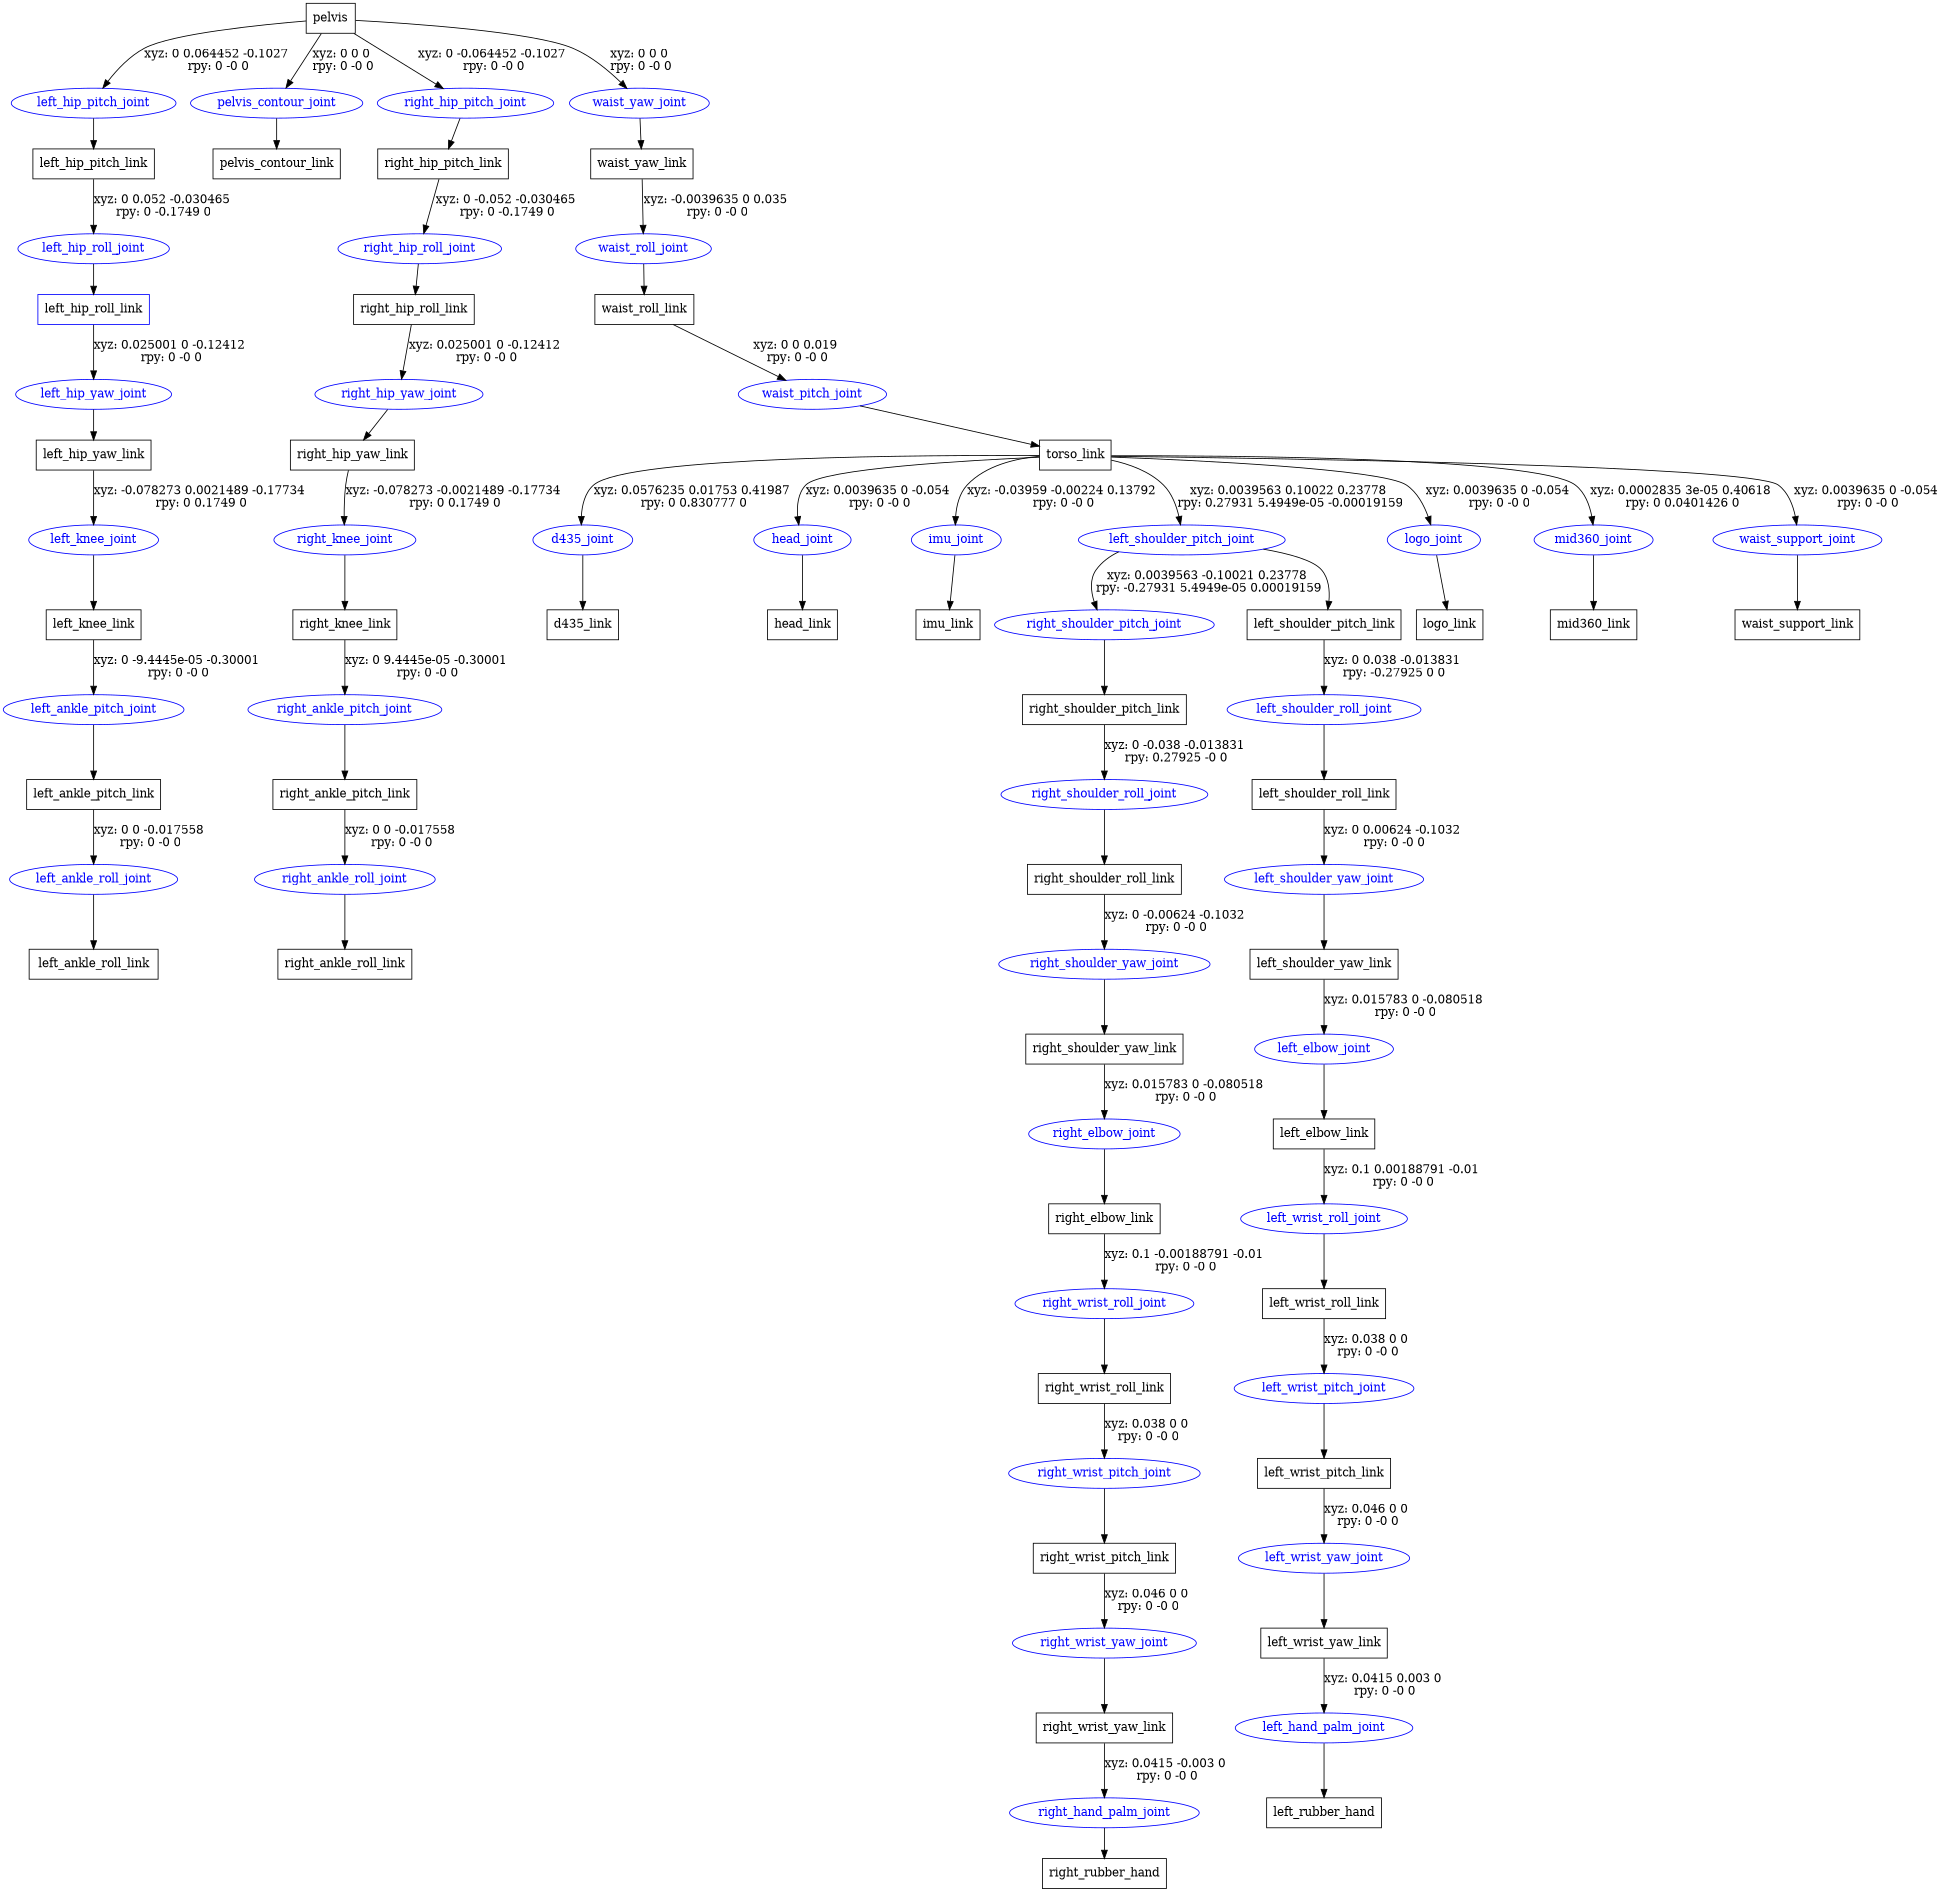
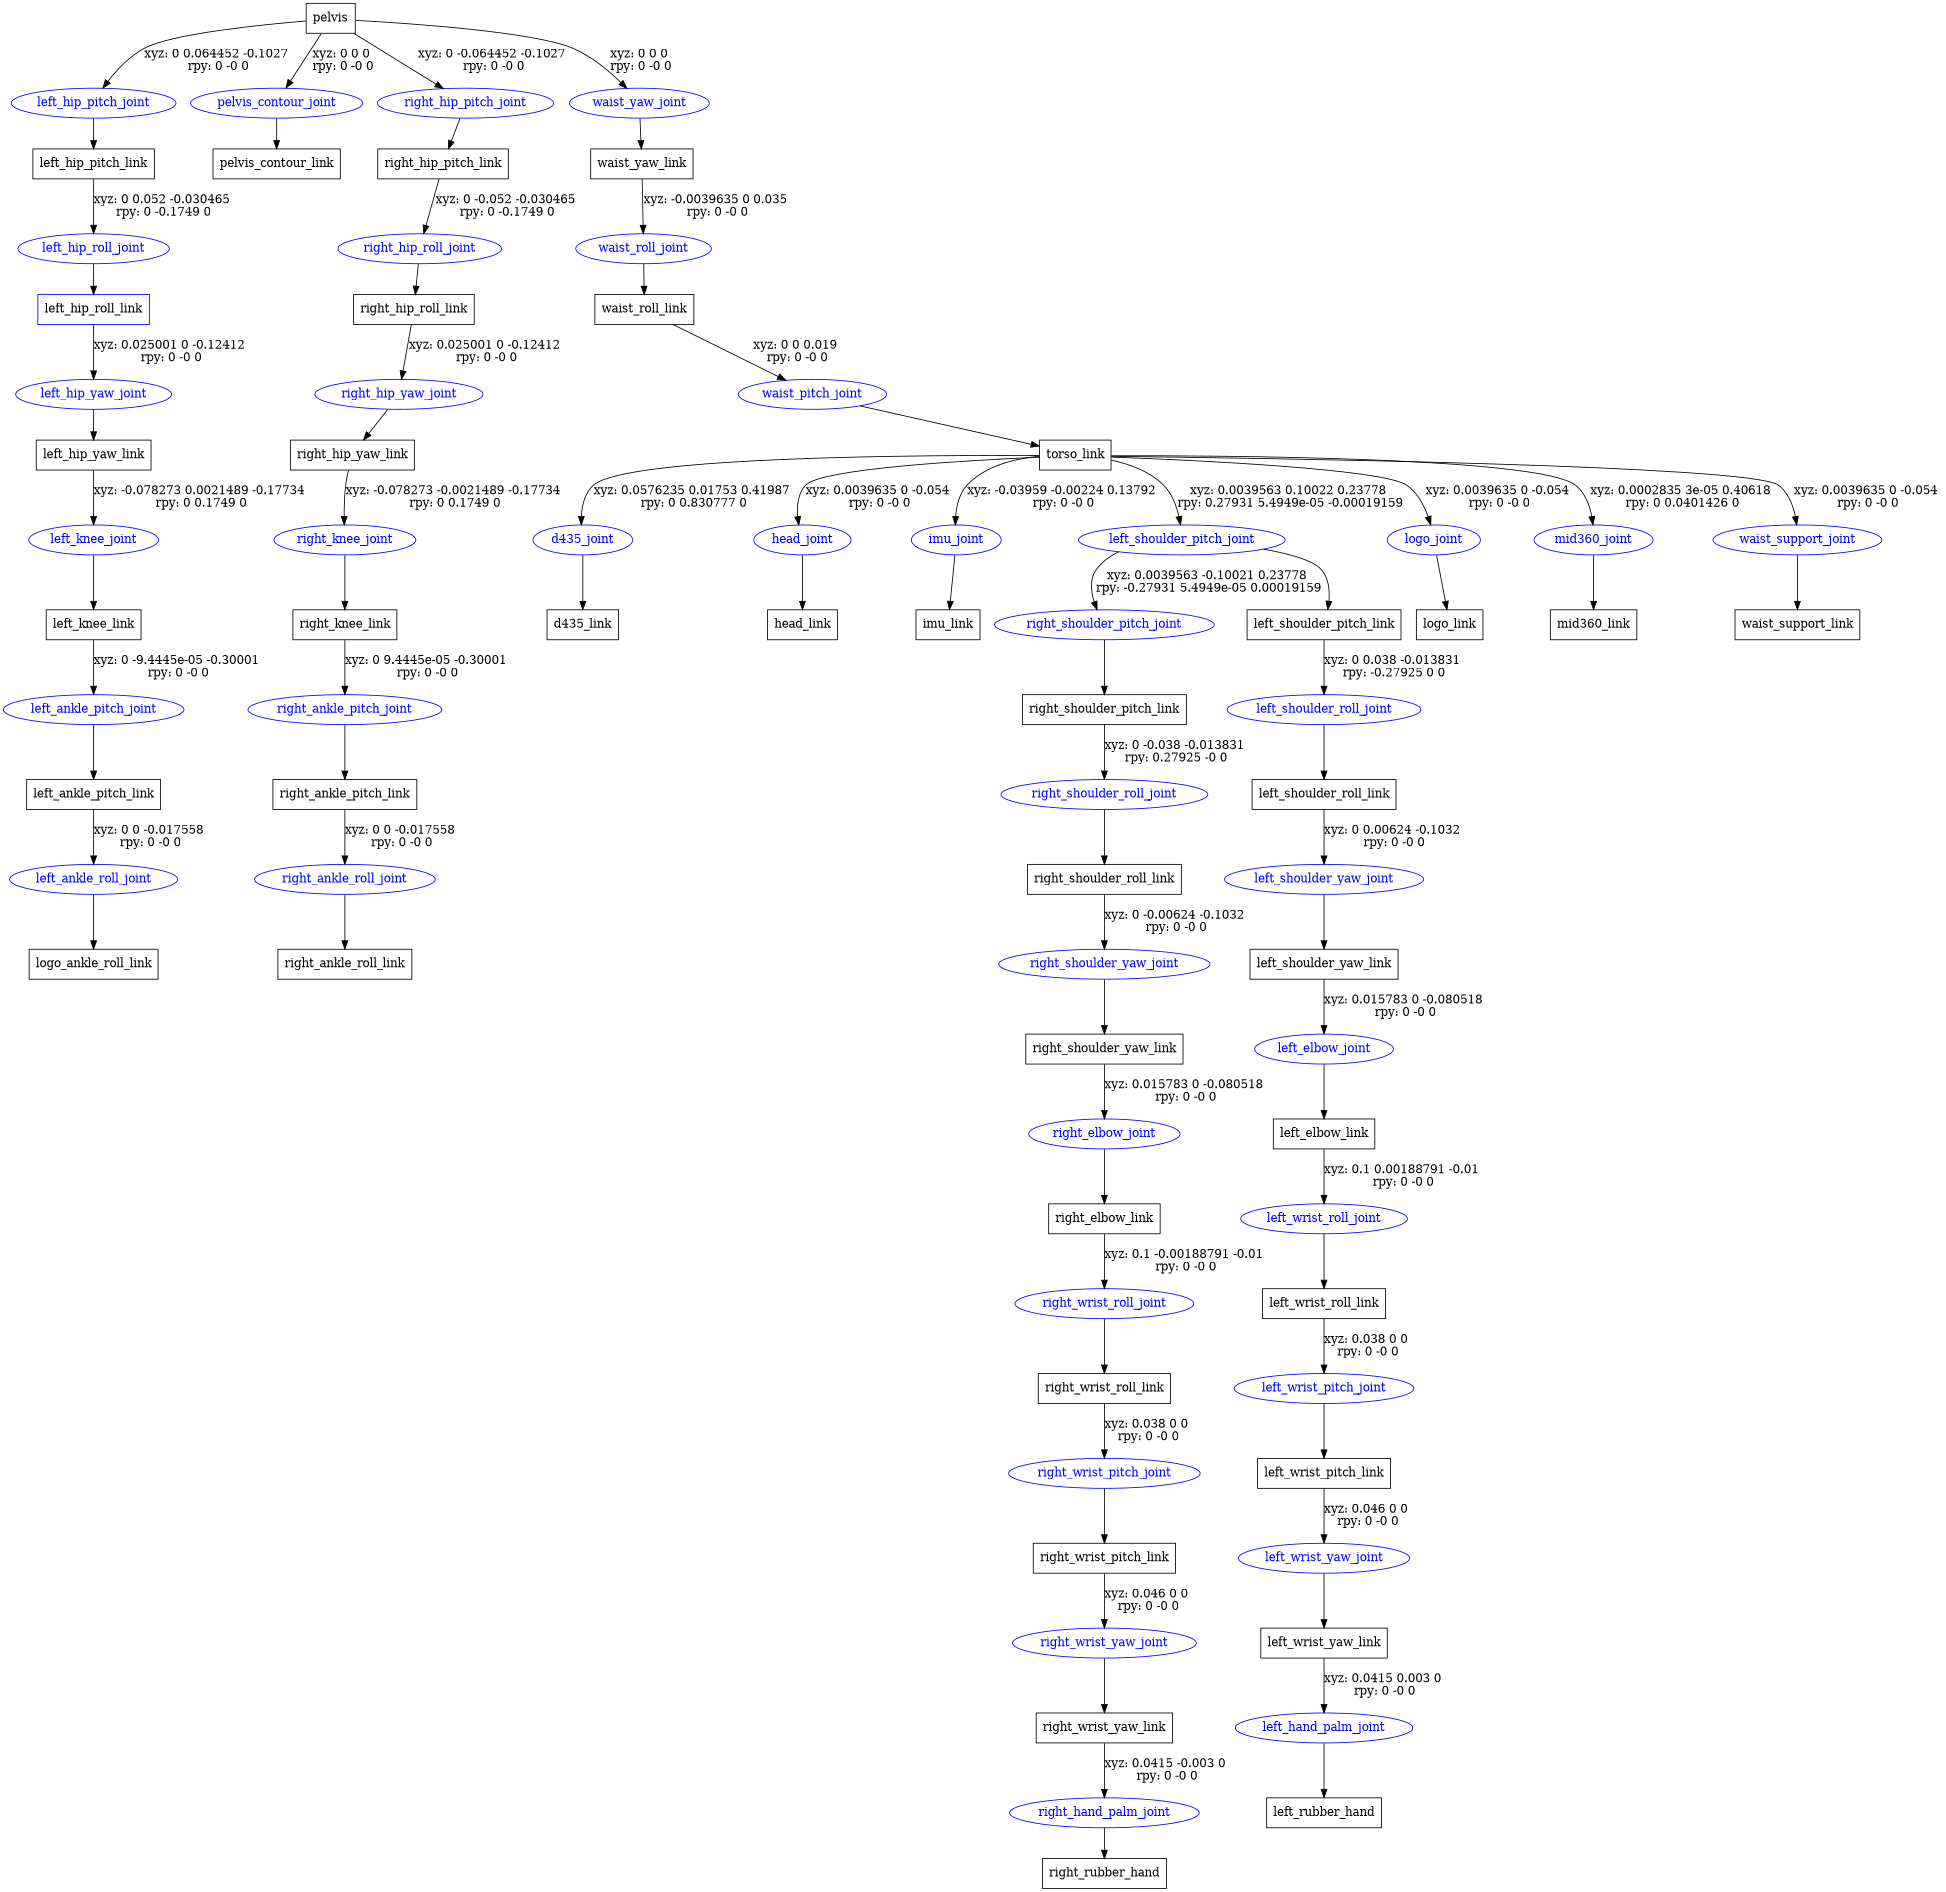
node "left_ankle_roll_link": label "left_ankle_roll_link" -> "logo_ankle_roll_link"
